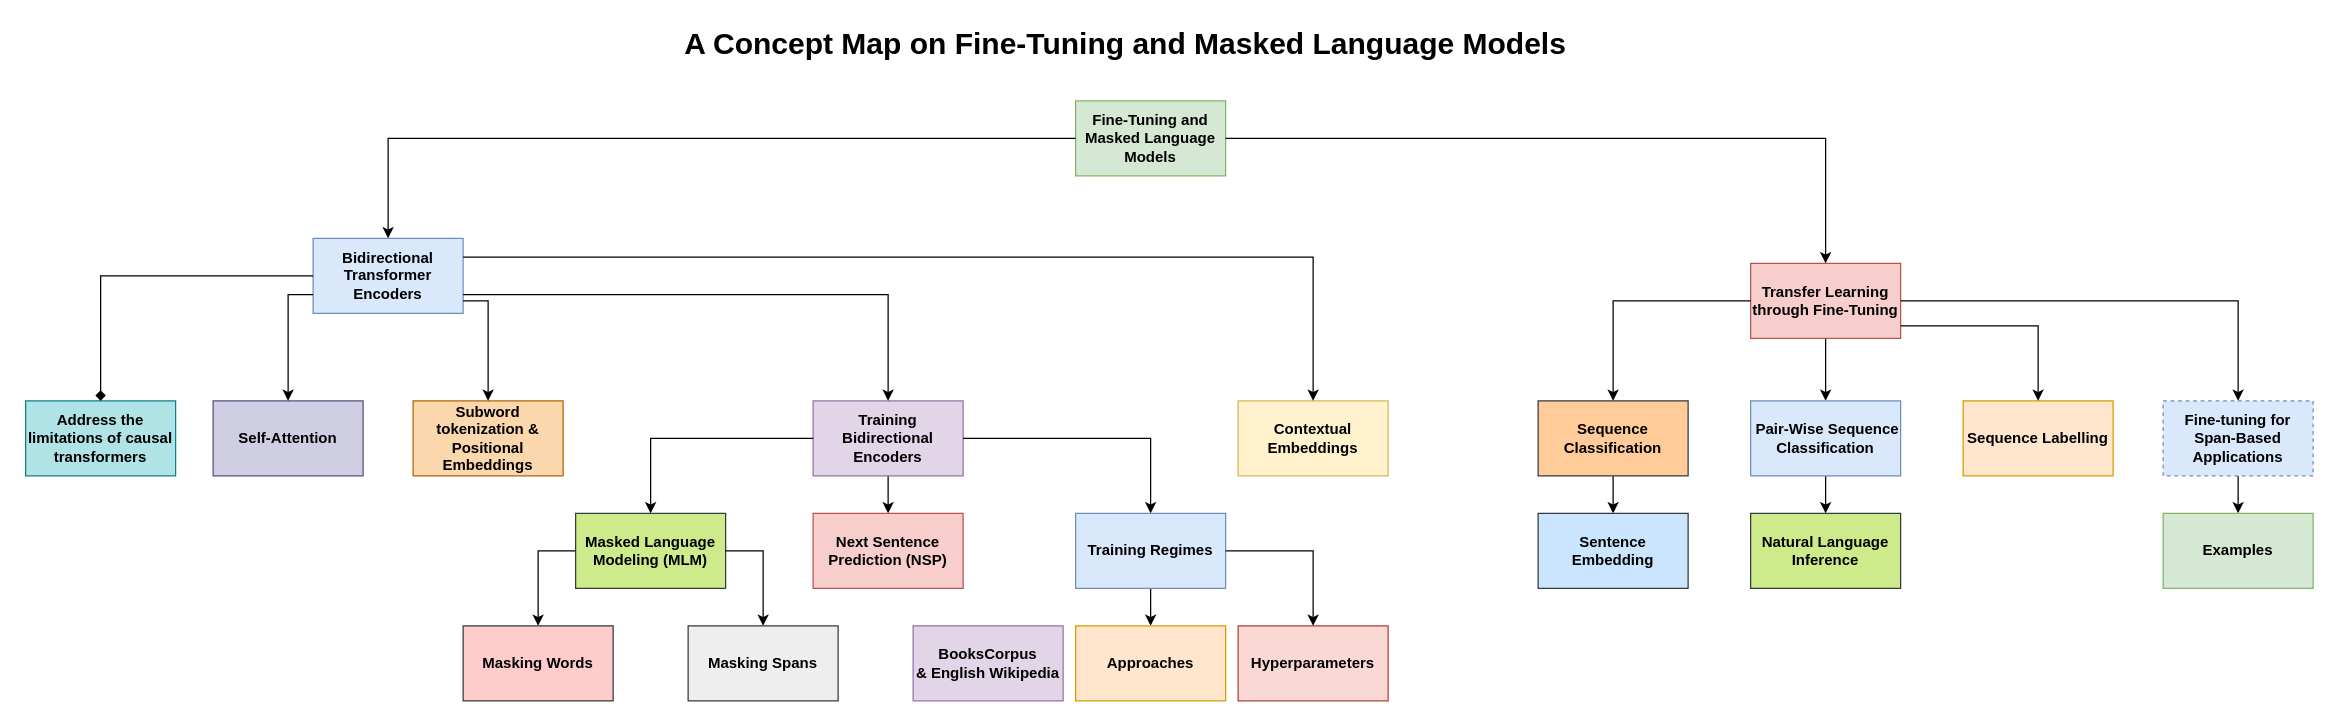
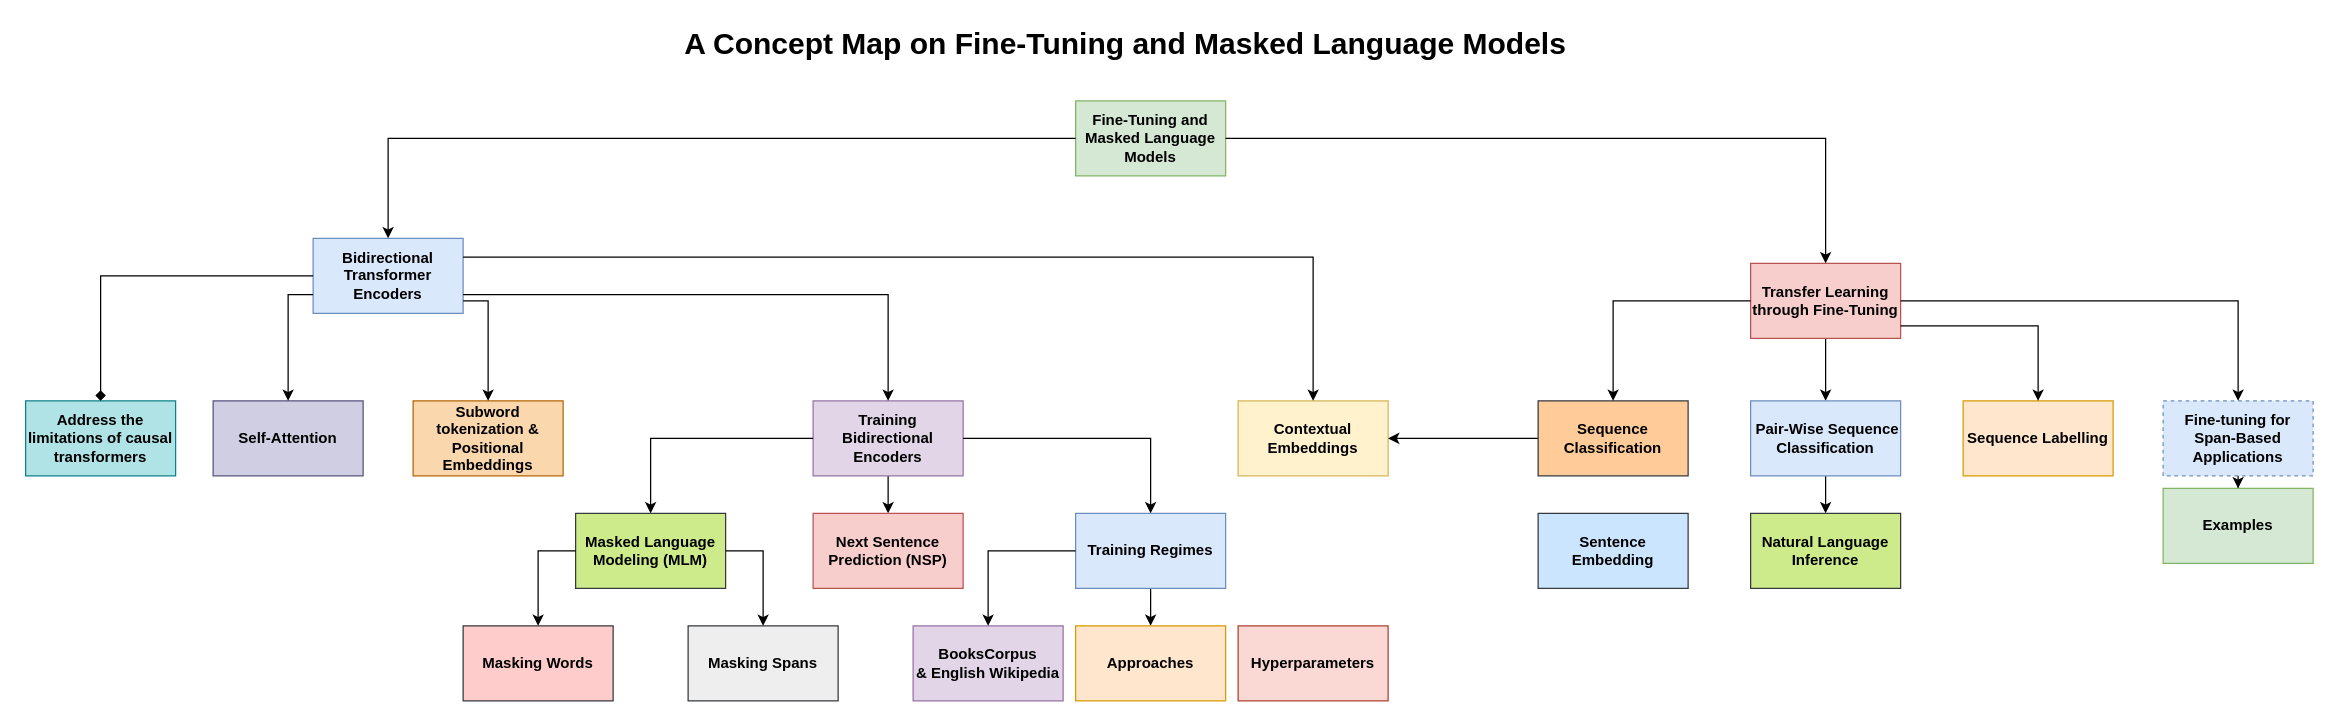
edge "Sequence Classification" -> "Sentence Embedding": now "Sequence Classification" -> "Contextual Embeddings"
edge "Training Regimes" -> "BooksCorpus & English Wikipedia": added
edge "Training Regimes" -> "Hyperparameters": removed
node "Examples": moved (2238, 551) -> (2238, 526)
